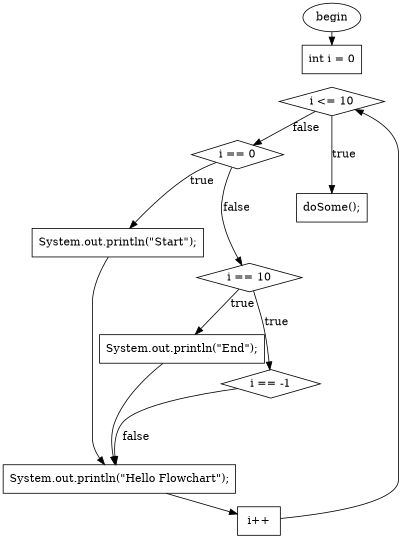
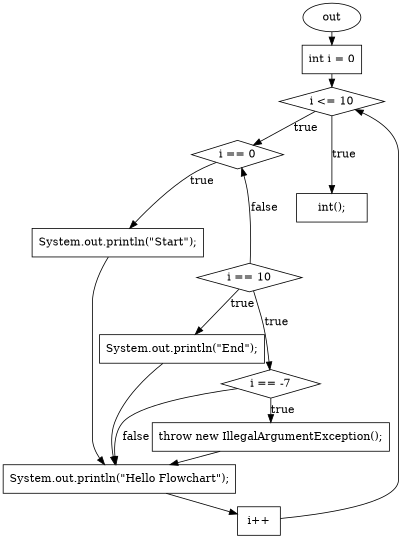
node "begin": label "begin" -> "out"
edge "int i = 0" -> "i <= 10": added
edge "i <= 10" -> "i == 0": label "false" -> "true"
node "doSome();": label "doSome();" -> "int();"
edge "i == 0" -> "i == 10": reversed
node "i == -1": label "i == -1" -> "i == -7"
node "throw new IllegalArgumentException();": added
